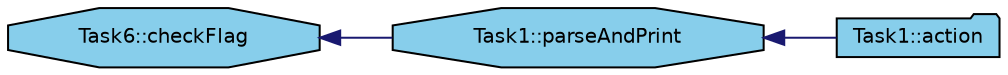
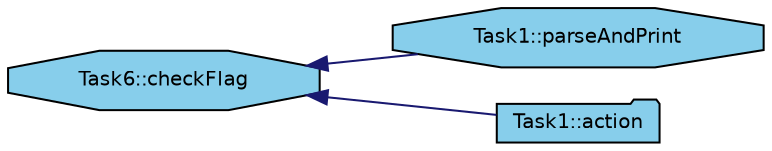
edge "Task1::action" -> "Task1::parseAndPrint": now "Task1::action" -> "Task6::checkFlag"
